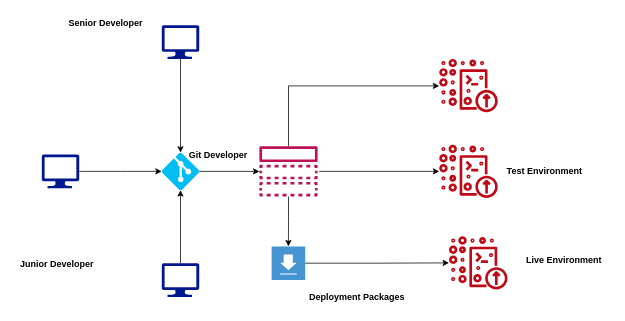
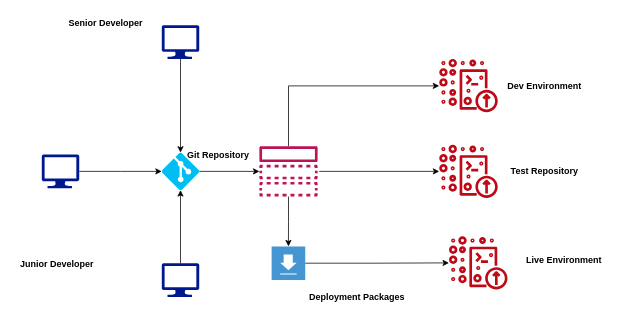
node "Dev Environment": added
node "Git Developer": label "Git Developer" -> "Git Repository"
node "Test Environment": label "Test Environment" -> "Test Repository"
